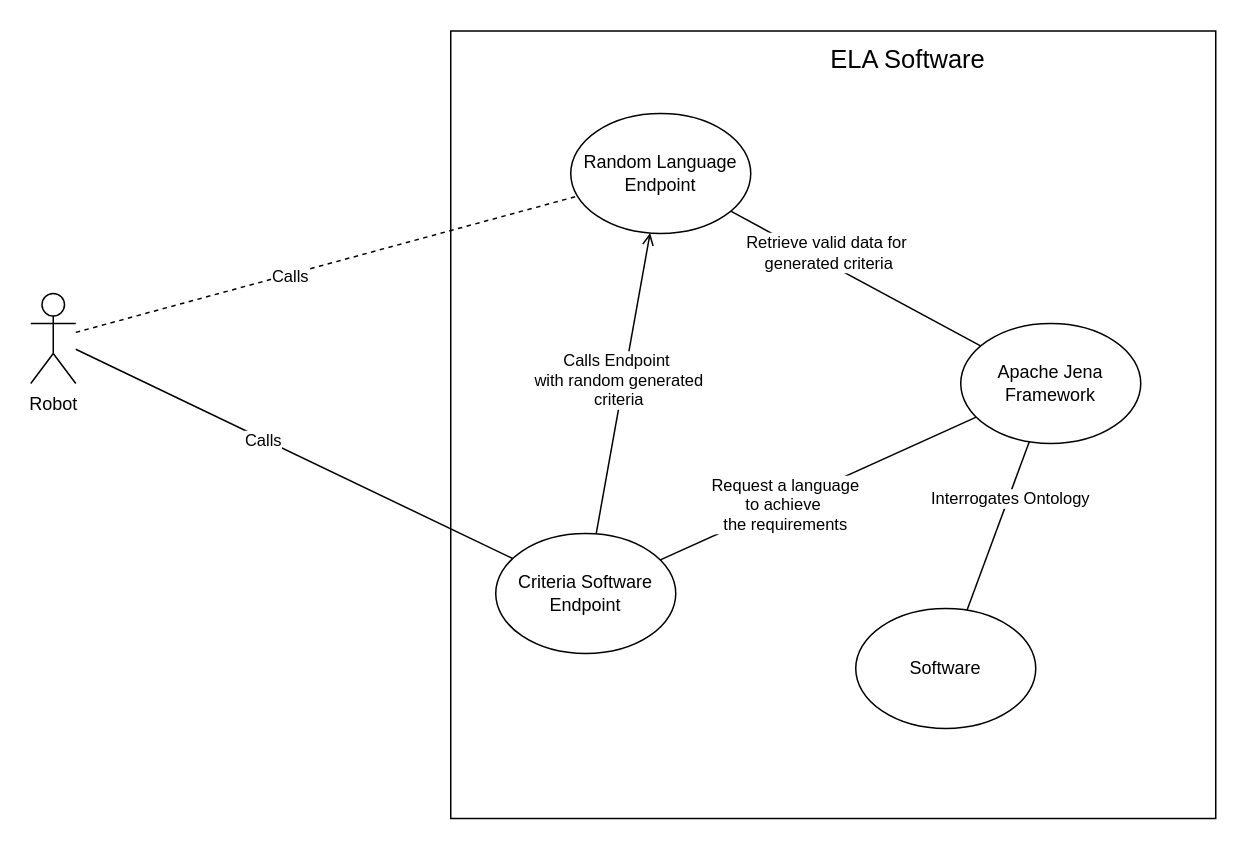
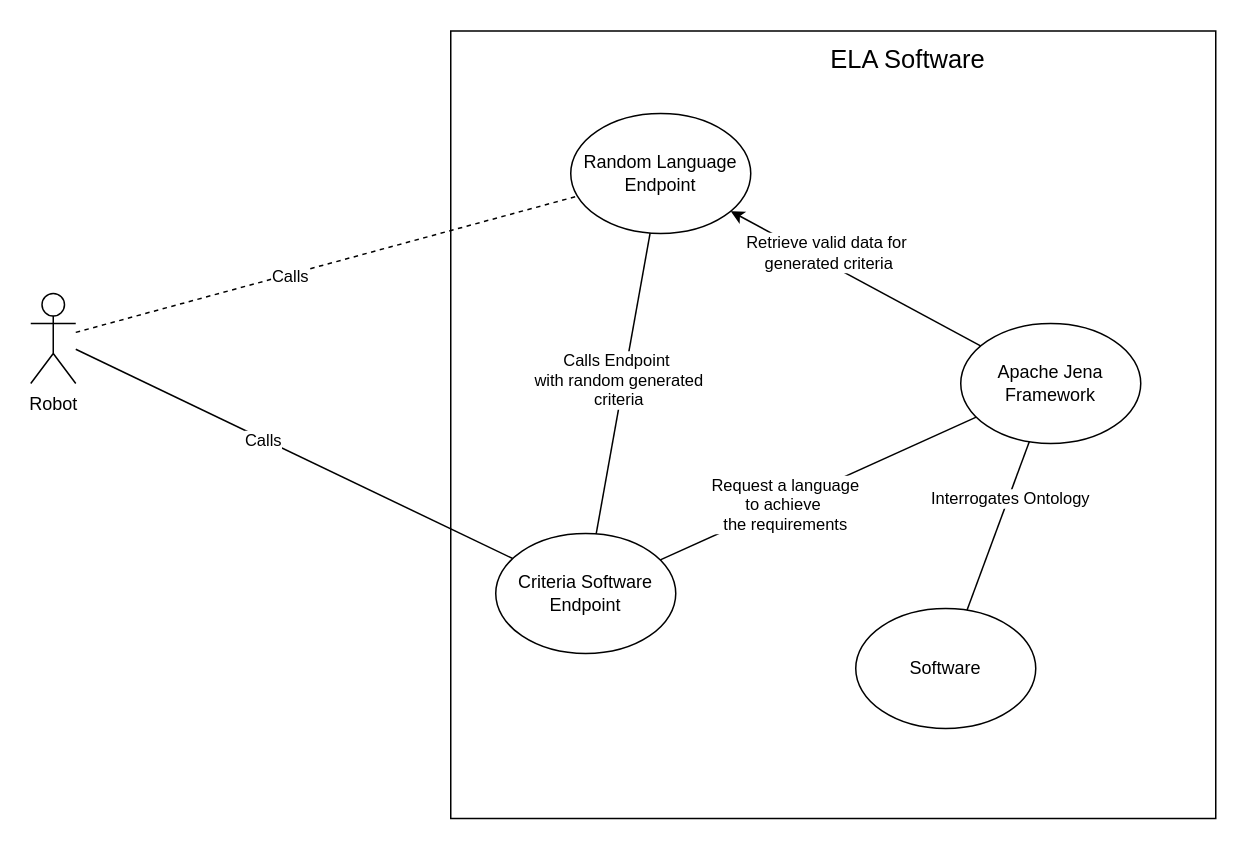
edge "Random Language Endpoint" -- "Apache Jena Framework": arrowhead none -> classic
edge "Criteria Software Endpoint" -> "Random Language Endpoint": arrowhead open -> none
